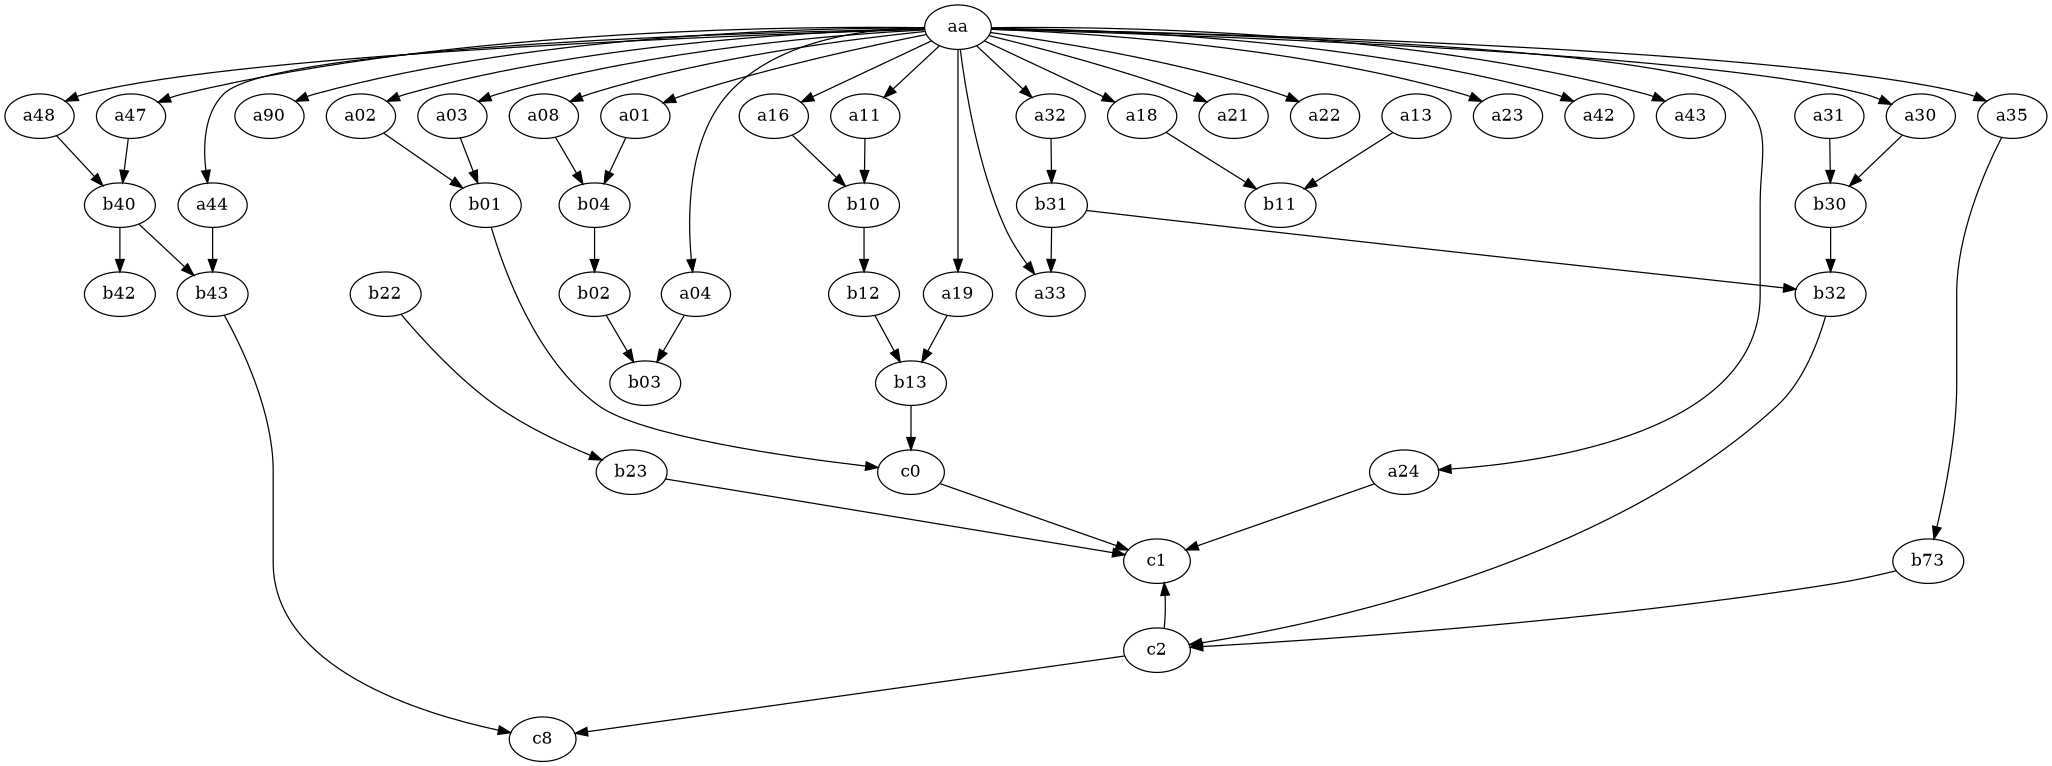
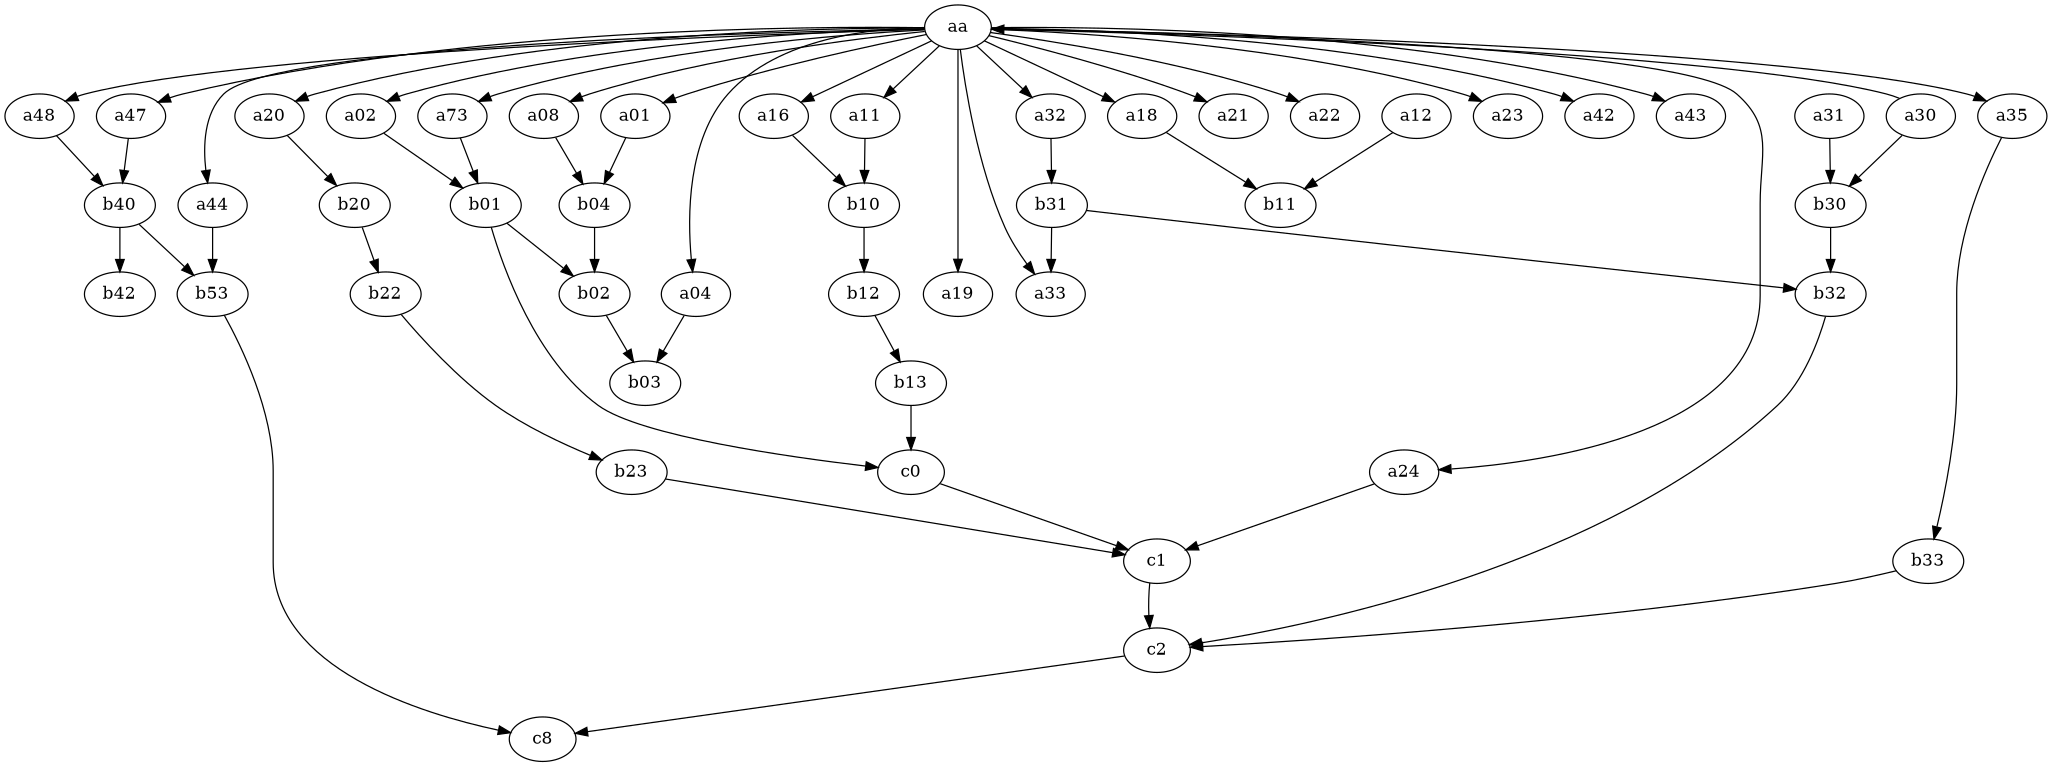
edge "aa" -> "a30": reversed
node "a90": label "a90" -> "a20"
node "a03": label "a03" -> "a73"
node "a13": label "a13" -> "a12"
node "b20": added
edge "b01" -> "b02": added
node "b43": label "b43" -> "b53"
edge "a19" -> "b13": removed
node "b73": label "b73" -> "b33"
edge "c2" -> "c1": reversed
